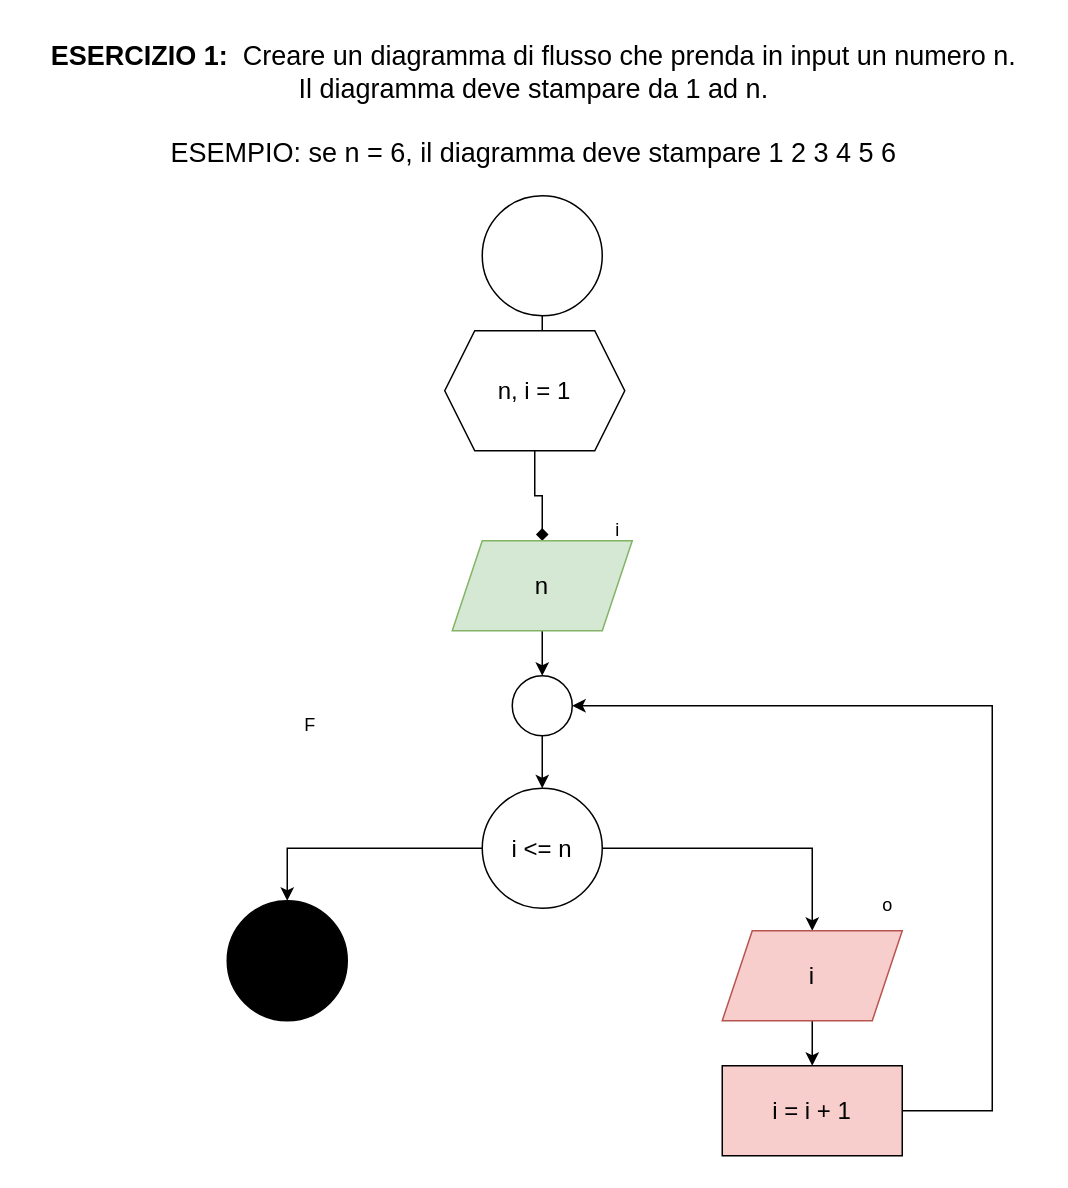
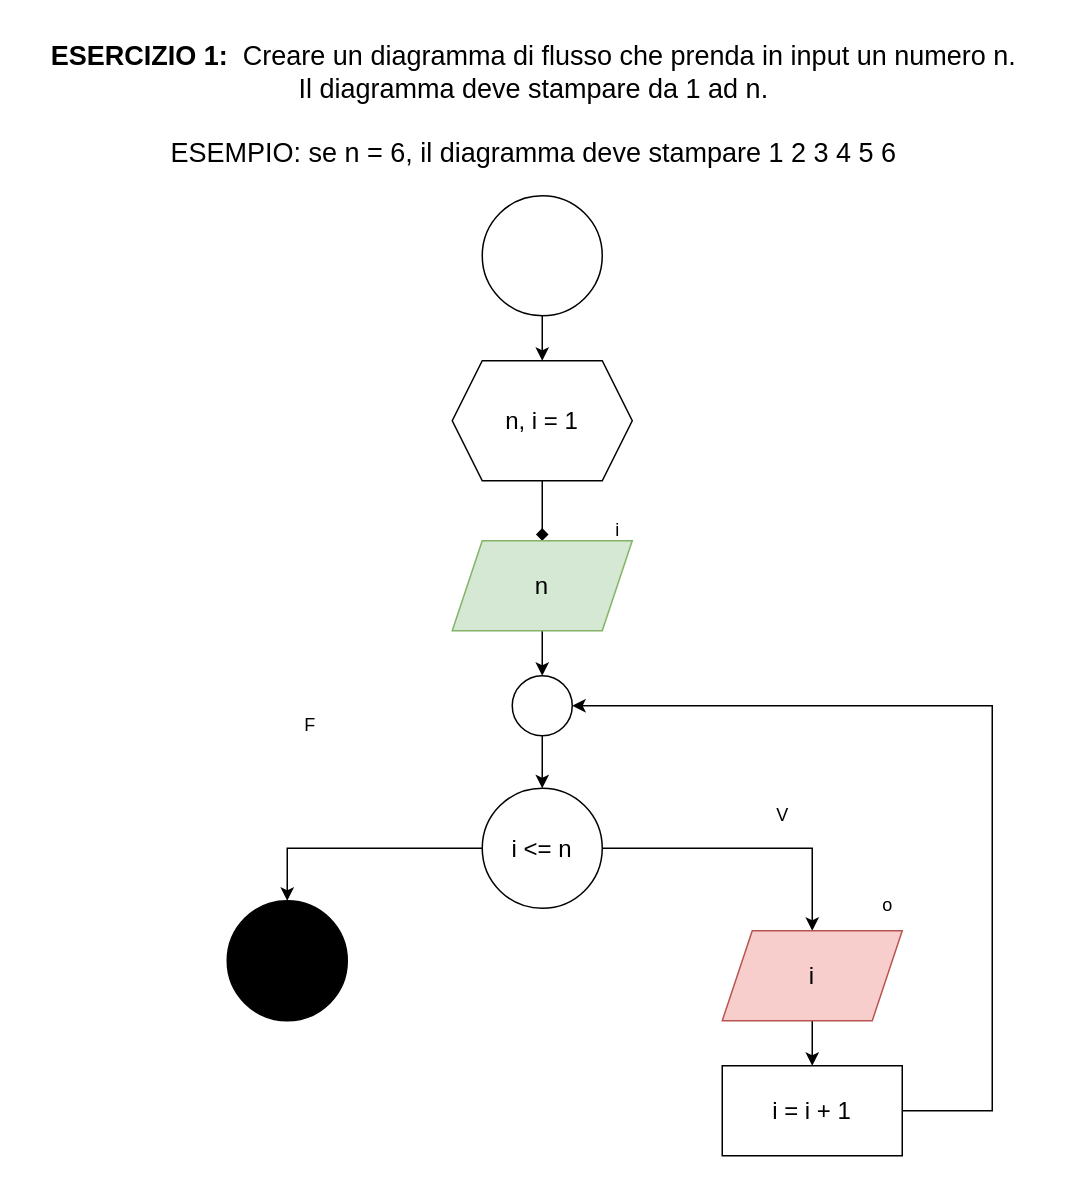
node "n, i = 1": moved (535, 391) -> (542, 421)
node "V": added
node "i = i + 1": fillcolor #f8cecc -> #ffffff
